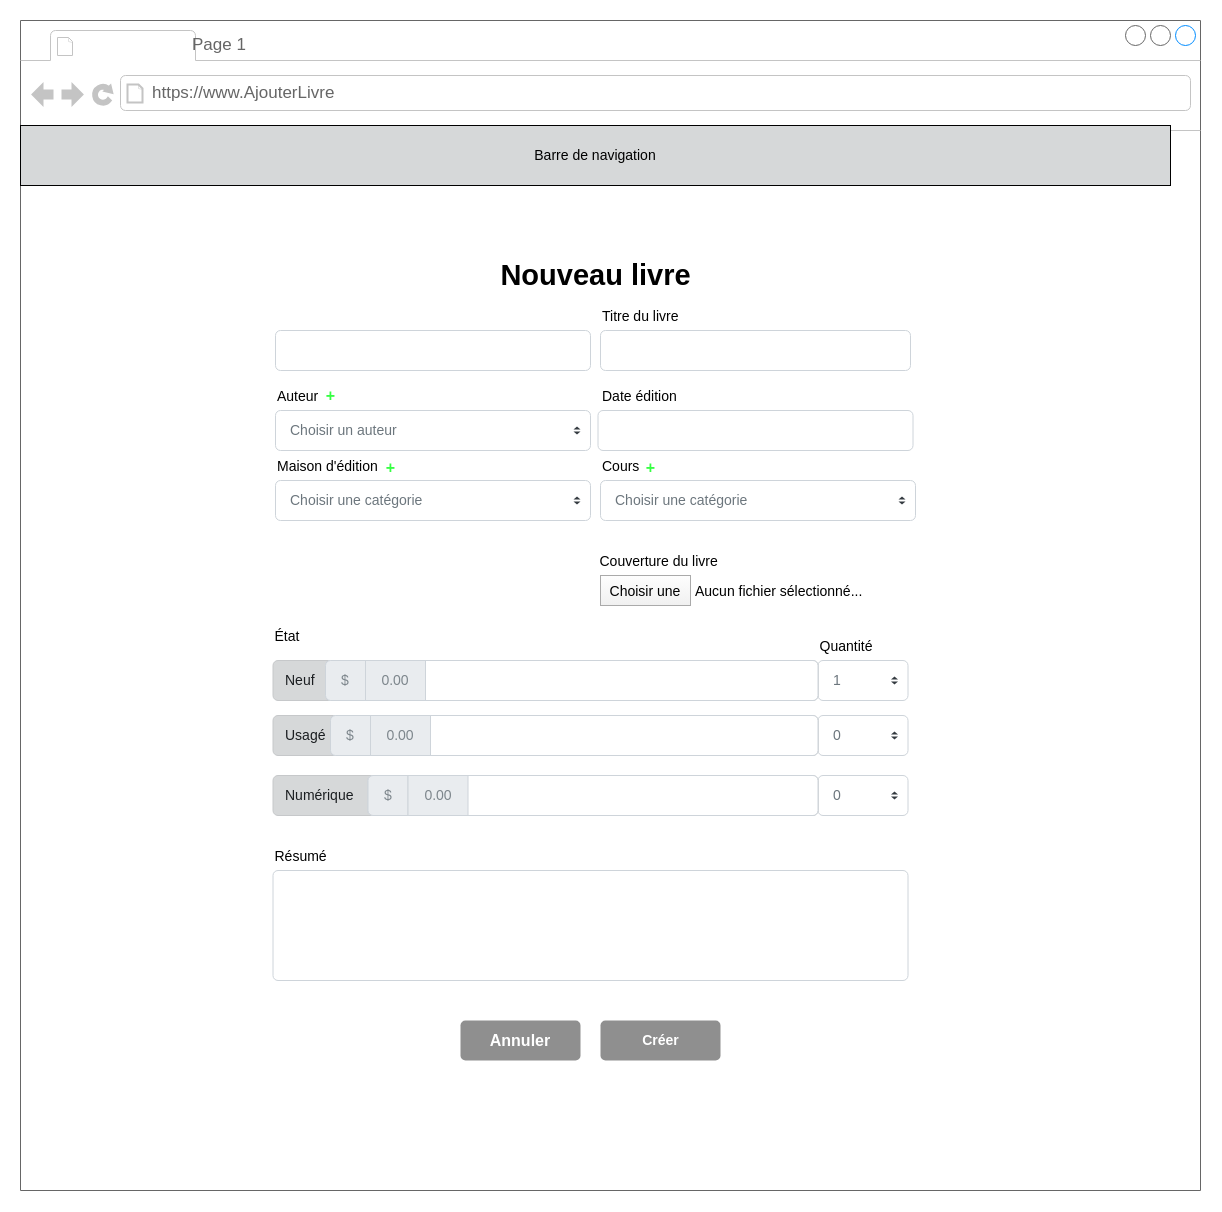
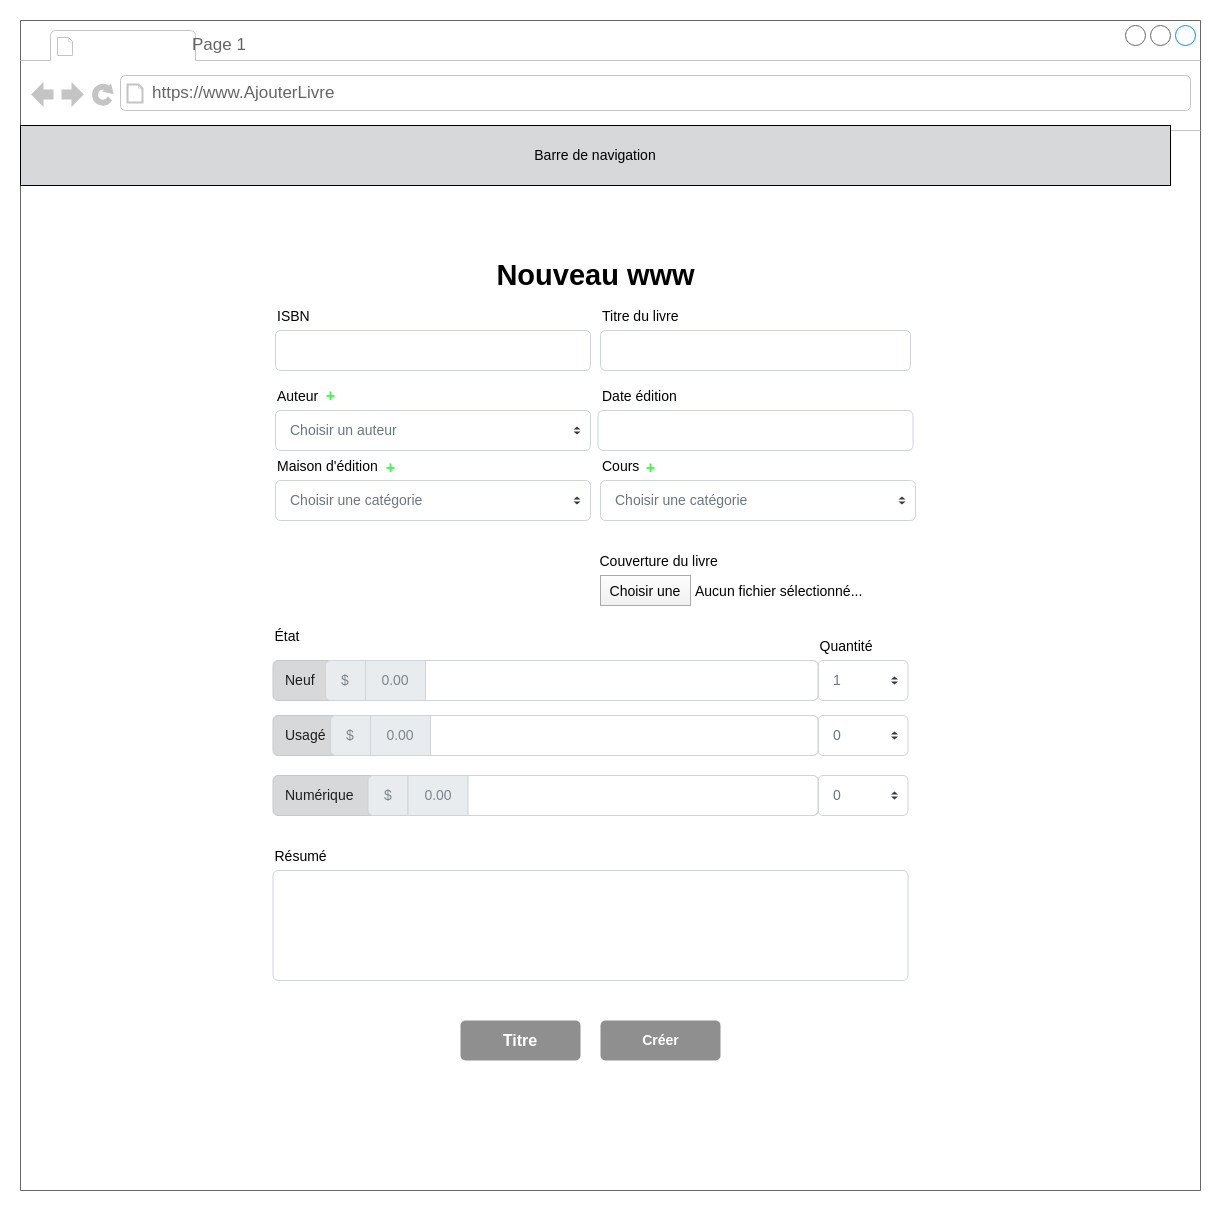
node "Nouveau livre": label "Nouveau livre" -> "Nouveau www"
node "ISBN": added
node "Annuler": label "Annuler" -> "Titre"
